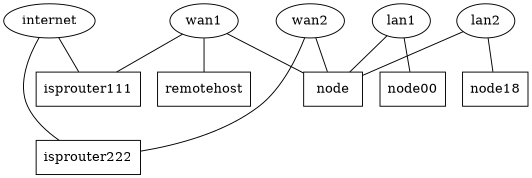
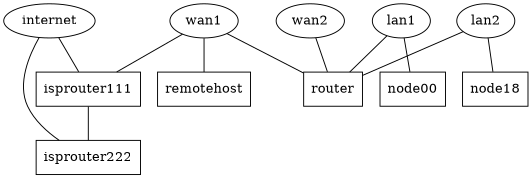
node "node": label "node" -> "router"
edge "wan2" -- "isprouter222": now "isprouter111" -- "isprouter222"
